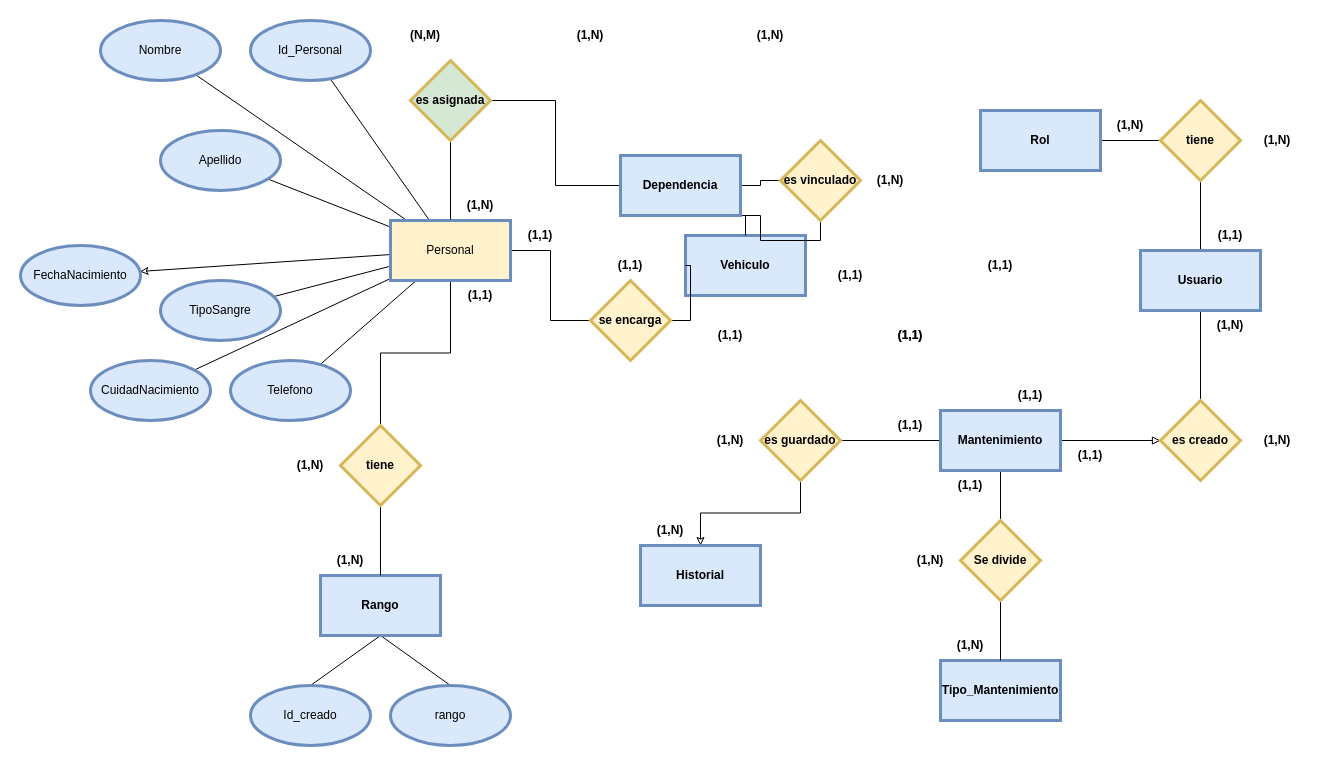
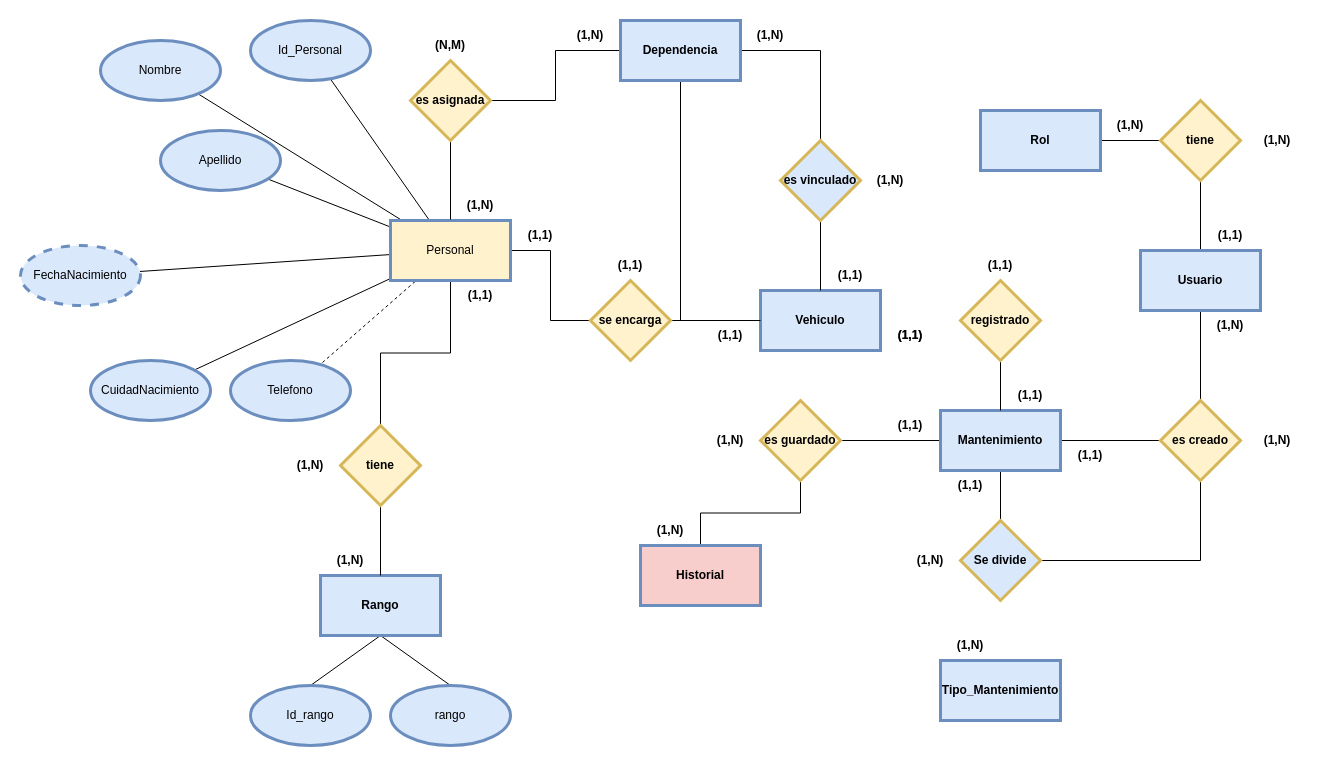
node "(N,M)": moved (426, 36) -> (451, 46)
node "Nombre": moved (161, 51) -> (161, 71)
node "es asignada": fillcolor #d5e8d4 -> #fff2cc
node "es vinculado": fillcolor #fff2cc -> #dae8fc
node "Dependencia": moved (681, 186) -> (681, 51)
node "Vehiculo": moved (746, 266) -> (821, 321)
edge "Personal" -> "FechaNacimiento": arrowhead classic -> none
node "FechaNacimiento": style solid -> dashed
edge "Personal" -- "TipoSangre": removed
node "TipoSangre": removed
edge "Personal" -- "Telefono": style solid -> dashed
node "registrado": added
edge "registrado" -- "Mantenimiento": added
edge "Mantenimiento" -> "es creado": arrowhead block -> none
edge "es guardado" -> "Historial": arrowhead classic -> none
node "Se divide": fillcolor #fff2cc -> #dae8fc
node "Historial": fillcolor #dae8fc -> #f8cecc
edge "Se divide" -- "Tipo_Mantenimiento": now "Se divide" -- "es creado"
node "Id_creado": label "Id_creado" -> "Id_rango"
